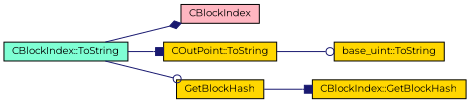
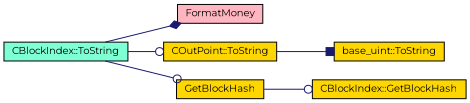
node "CBlockIndex": label "CBlockIndex" -> "FormatMoney"
edge "CBlockIndex::ToString" -> "COutPoint::ToString": arrowhead box -> odot
edge "COutPoint::ToString" -> "base_uint::ToString": arrowhead odot -> box
edge "GetBlockHash" -> "CBlockIndex::GetBlockHash": arrowhead box -> odot
